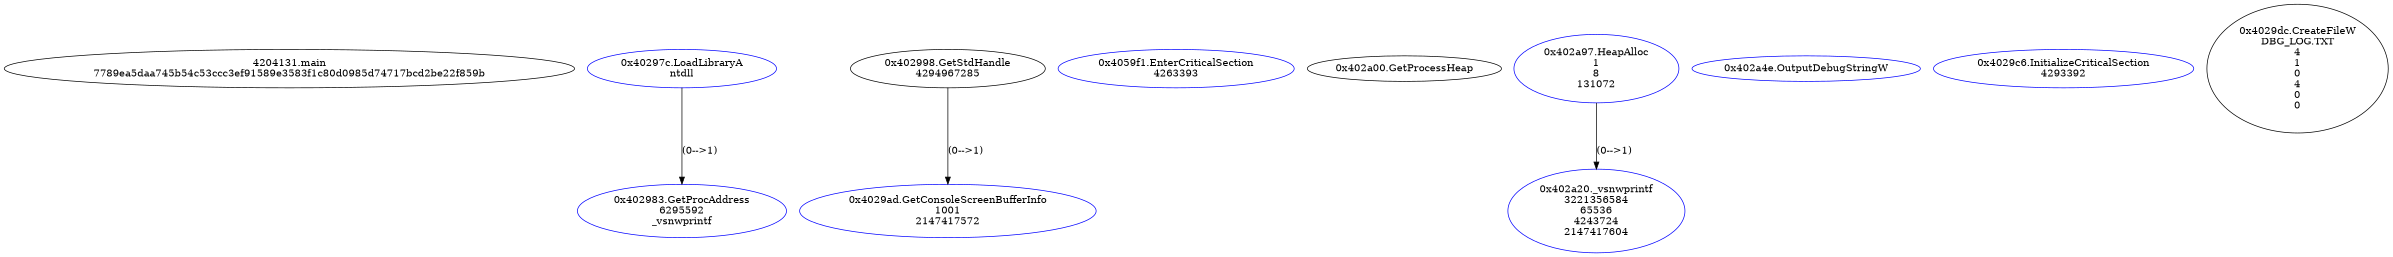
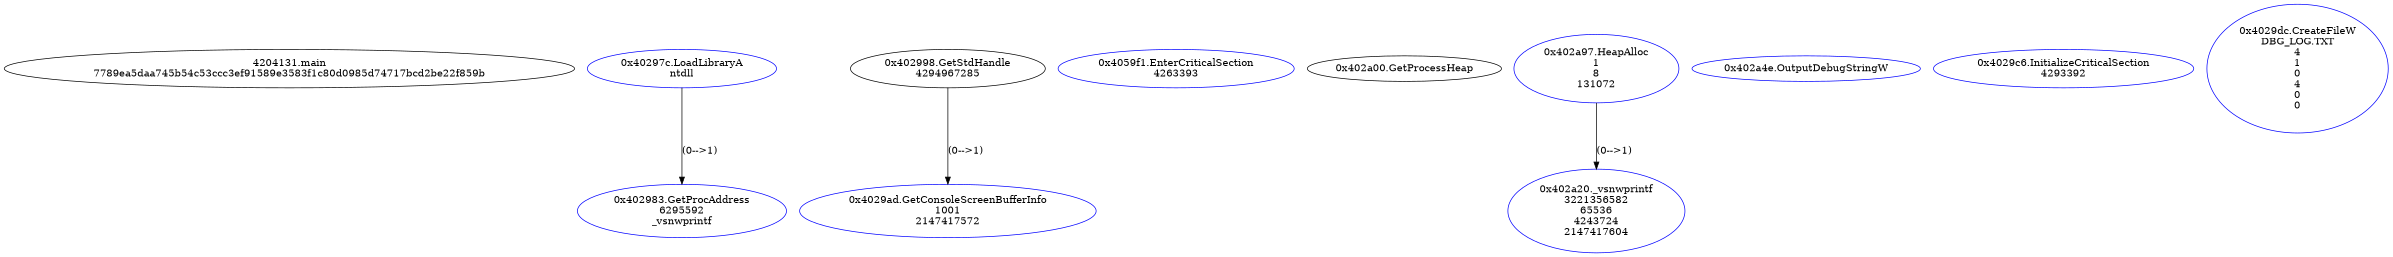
node "0x4029dc.CreateFileW DBG_LOG.TXT 4 1 0 4 0 0": color black -> blue
node "0x402a20._vsnwprintf 3221356584 65536 4243724 2147417604": label "0x402a20._vsnwprintf 3221356584 65536 4243724 2147417604" -> "0x402a20._vsnwprintf 3221356582 65536 4243724 2147417604"
